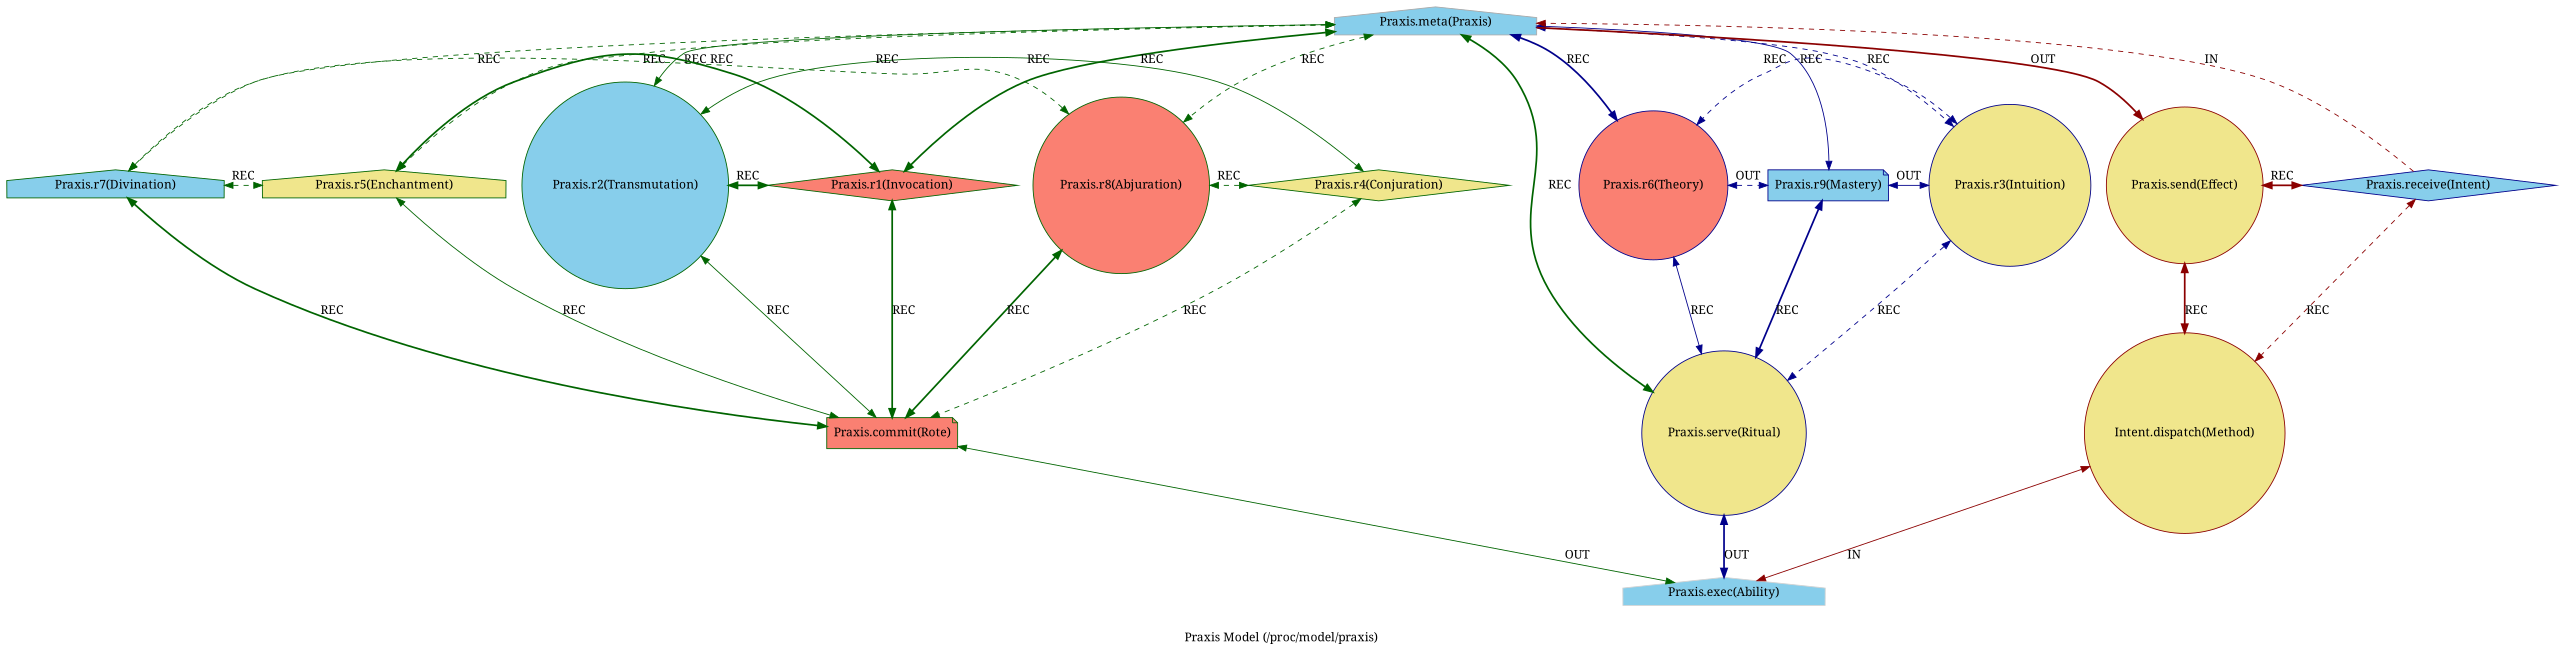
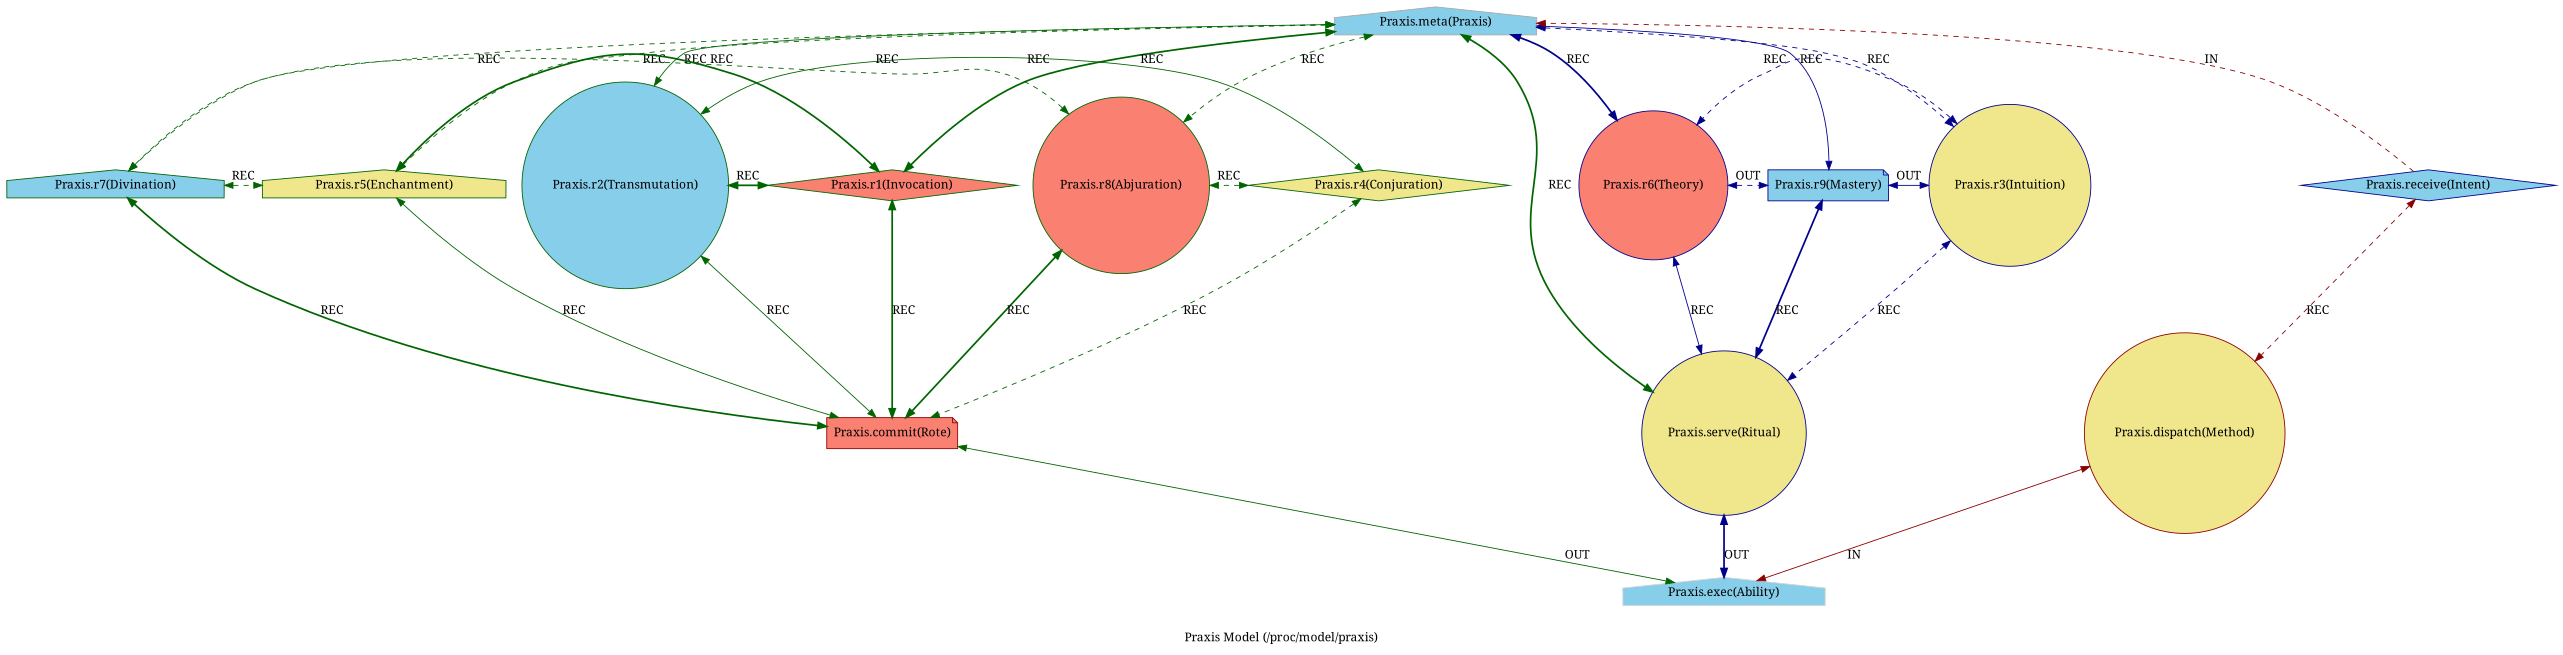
node "Praxis.send(Effect)": removed
node "Praxis.commit(Rote)": color darkgreen -> darkred
node "Intent.dispatch(Method)": label "Intent.dispatch(Method)" -> "Praxis.dispatch(Method)"
